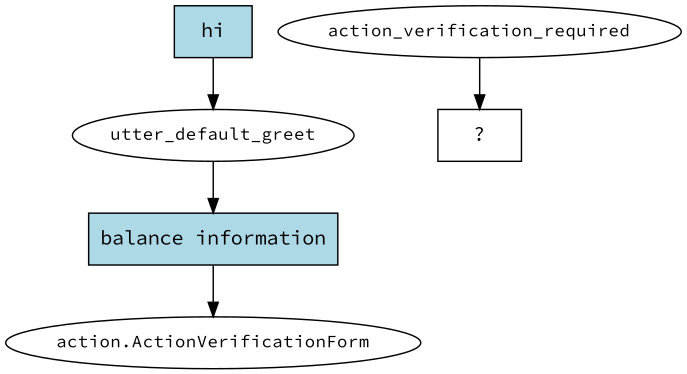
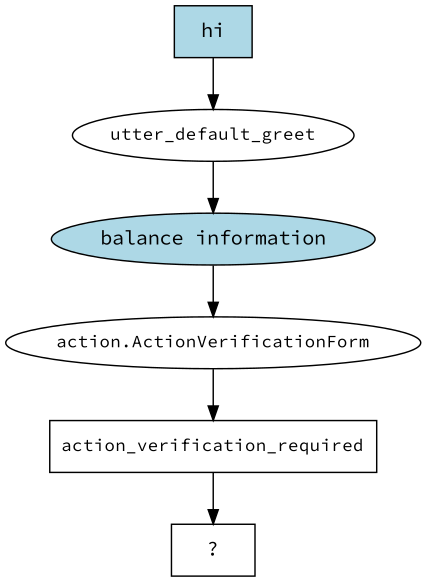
node "action_verification_required": shape ellipse -> box
node "balance information": shape box -> ellipse
edge "action.ActionVerificationForm" -> "action_verification_required": added
